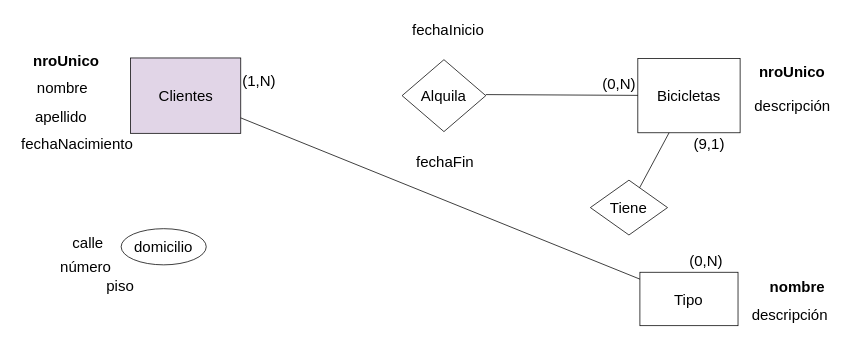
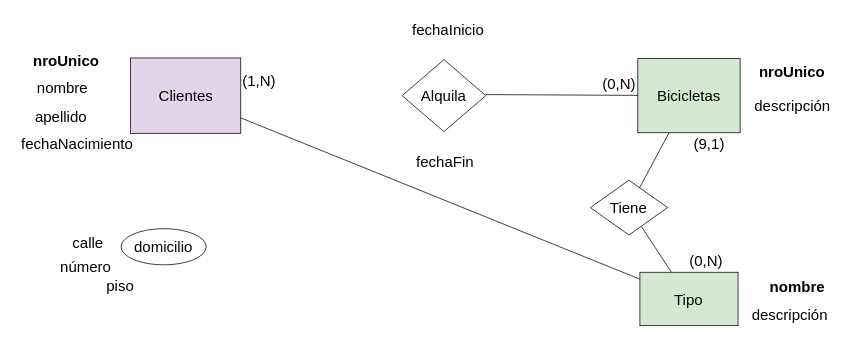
node "Bicicletas": fillcolor #ffffff -> #d5e8d4
edge "Tiene" -- "Tipo": added
node "Tipo": fillcolor #ffffff -> #d5e8d4
